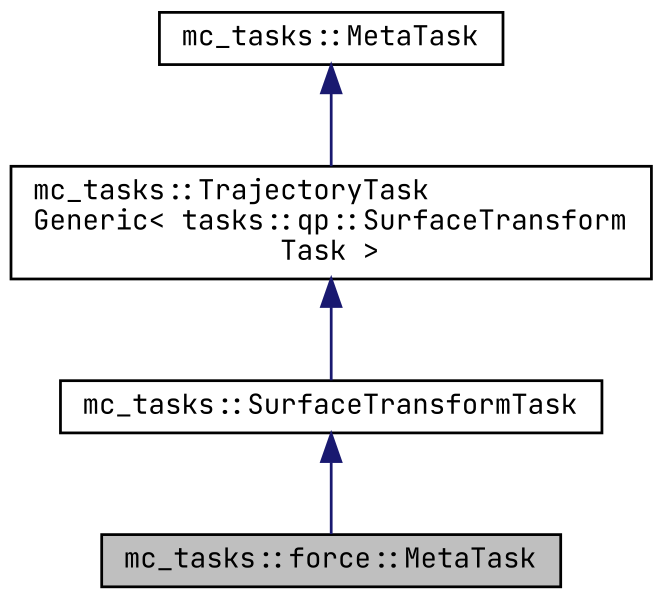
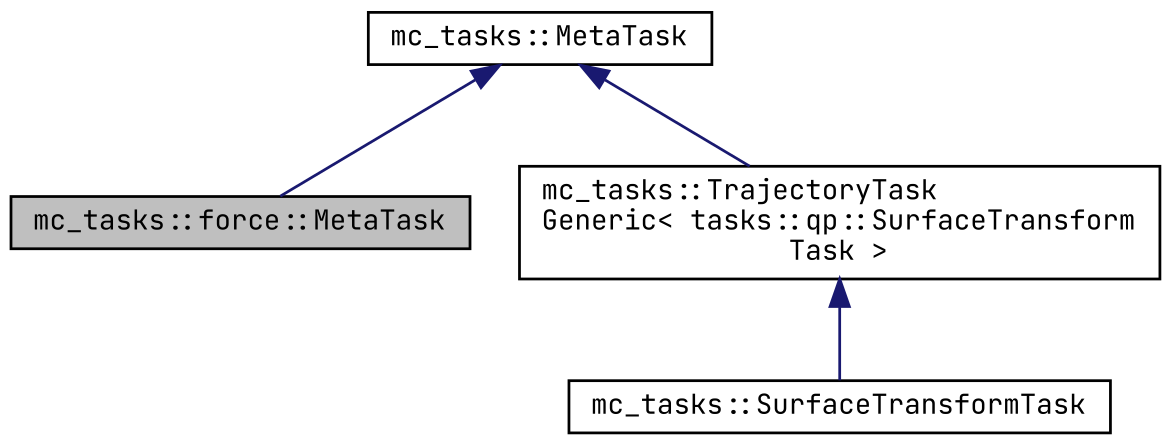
edge "mc_tasks::force::MetaTask" -> "mc_tasks::SurfaceTransformTask": now "mc_tasks::force::MetaTask" -> "mc_tasks::MetaTask"
